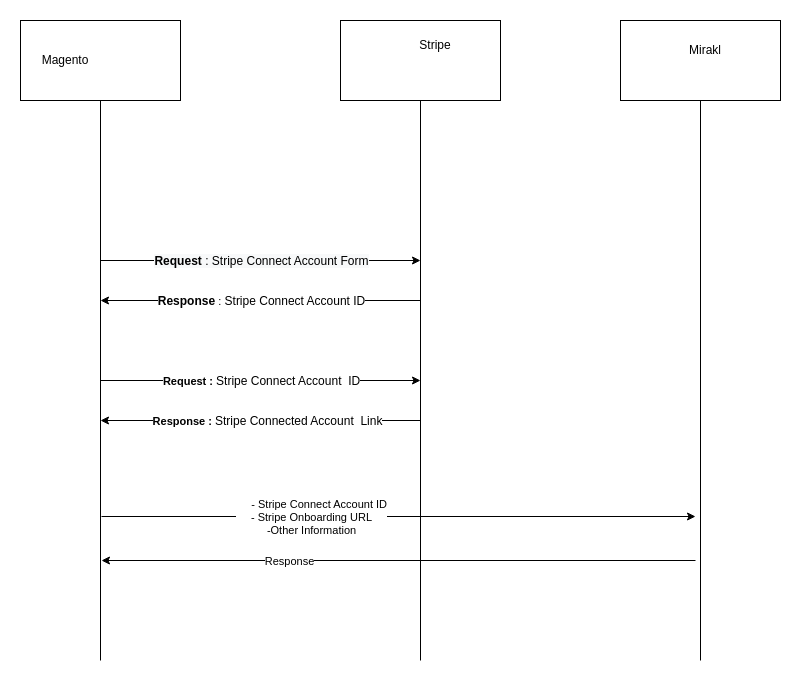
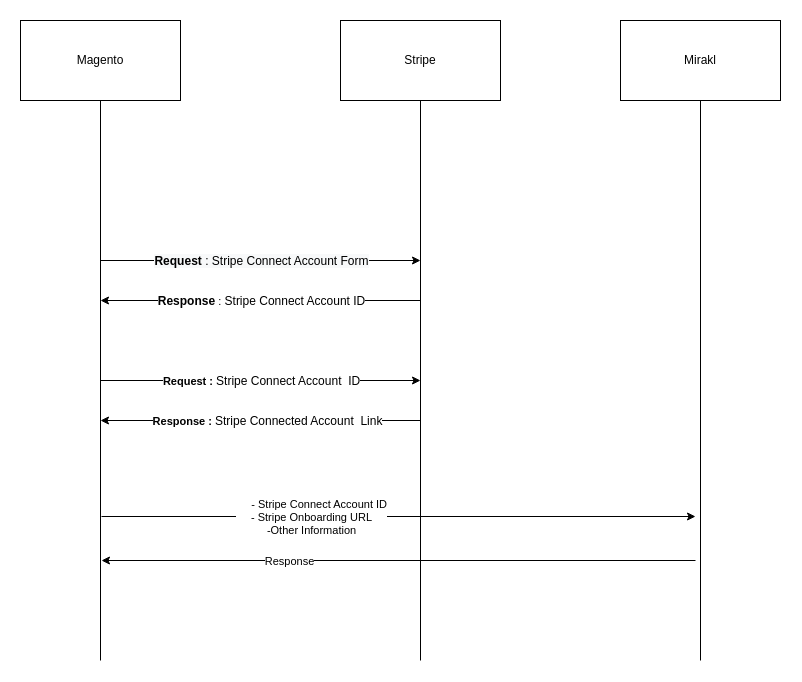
node "Stripe": moved (436, 46) -> (421, 61)
node "Mirakl": moved (706, 51) -> (701, 61)
node "Magento": moved (66, 61) -> (101, 61)
